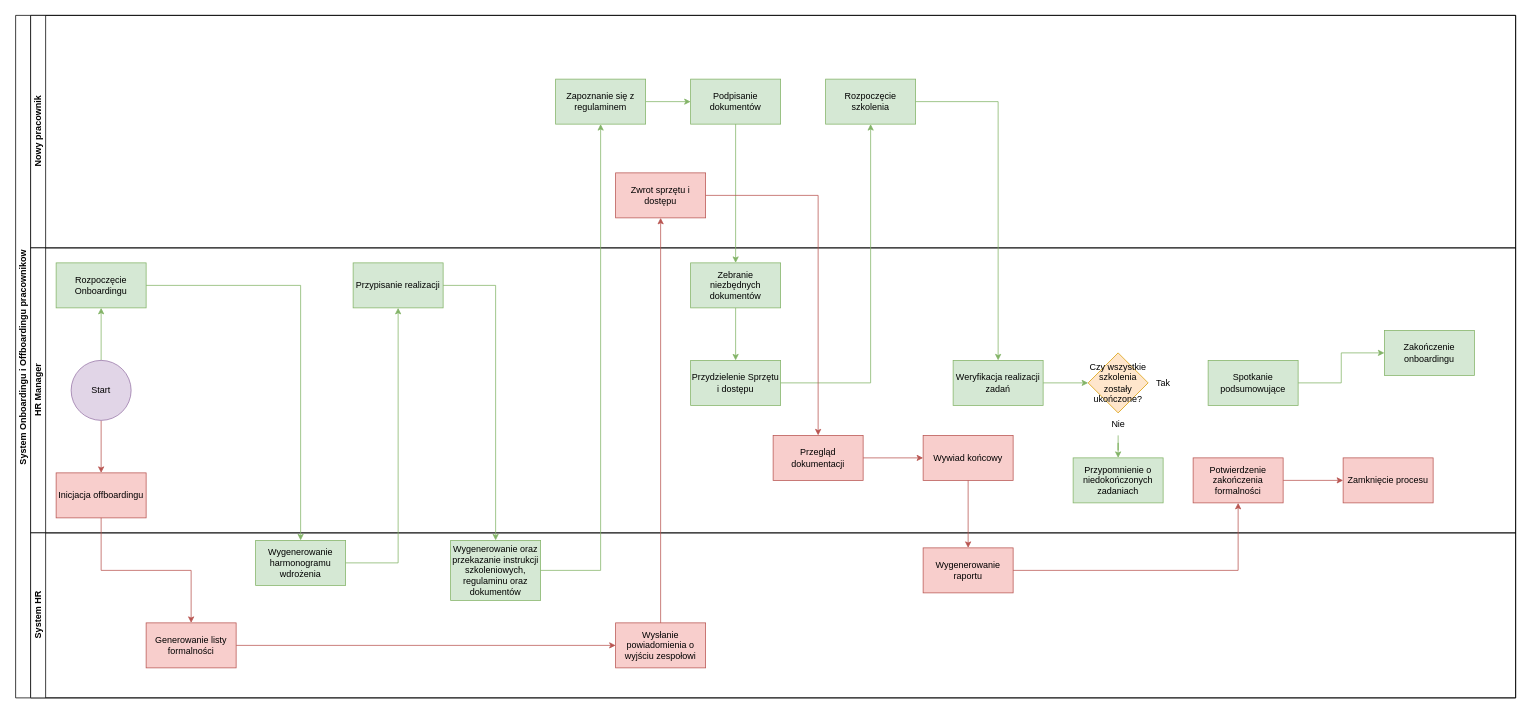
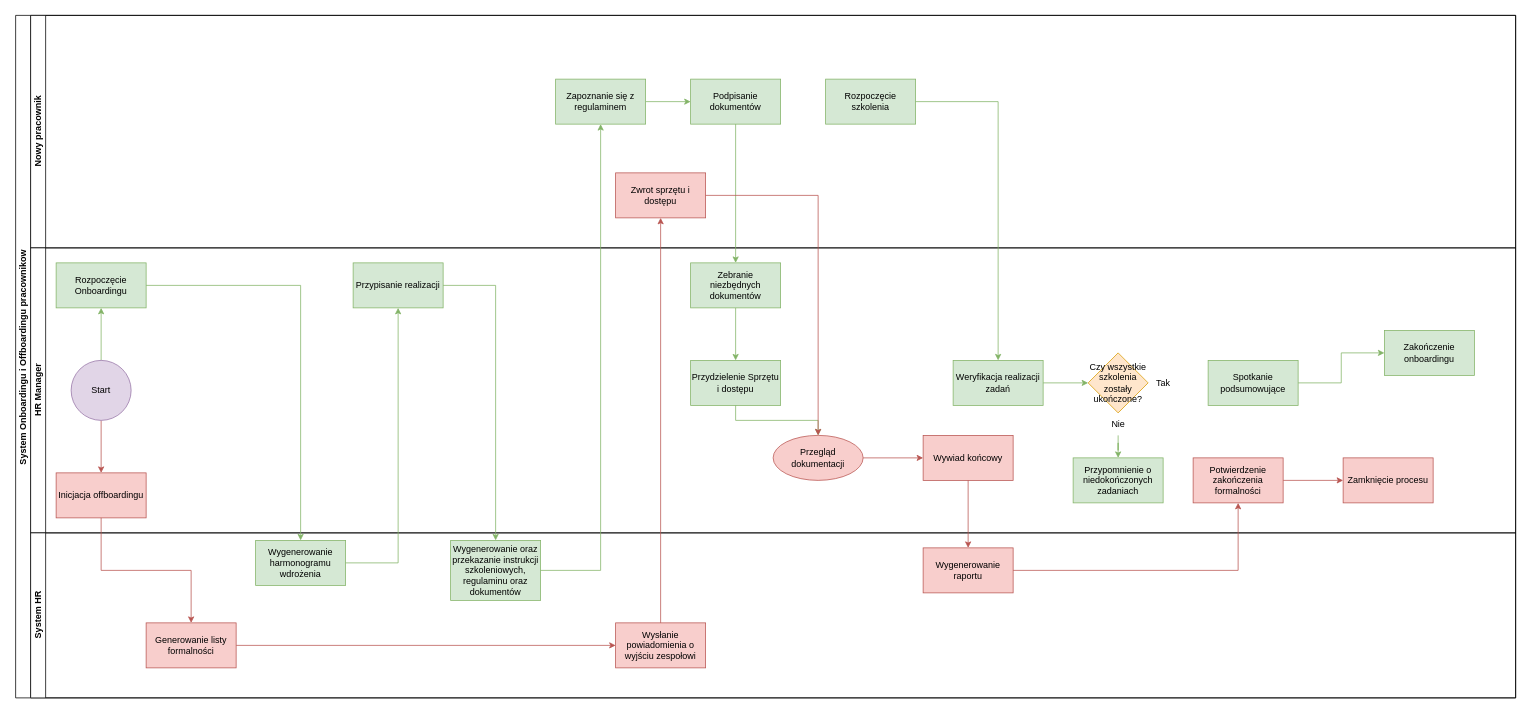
edge "Przydzielenie Sprzętu i dostępu" -> "Rozpoczęcie szkolenia": now "Przydzielenie Sprzętu i dostępu" -> "Przegląd dokumentacji"
node "Przegląd dokumentacji": shape rectangle -> ellipse
